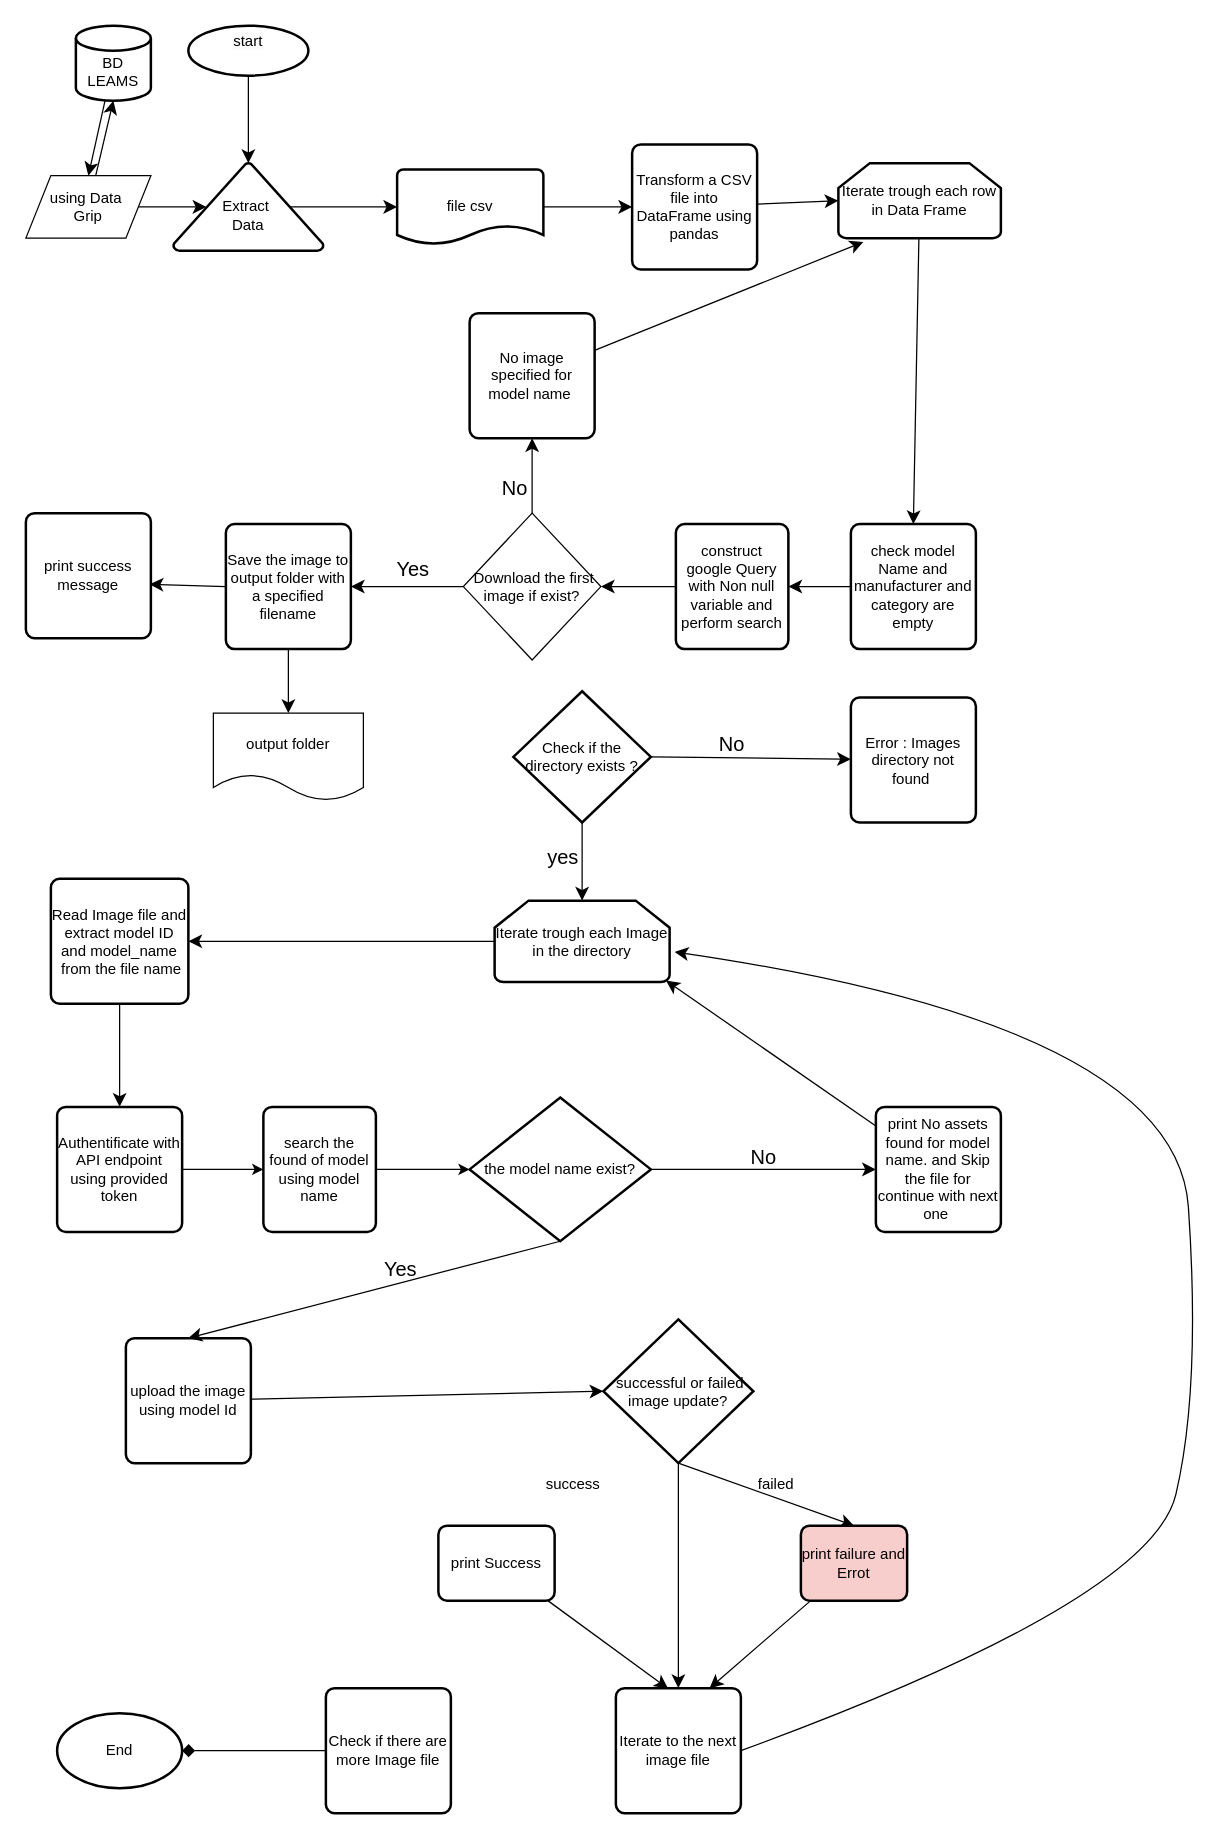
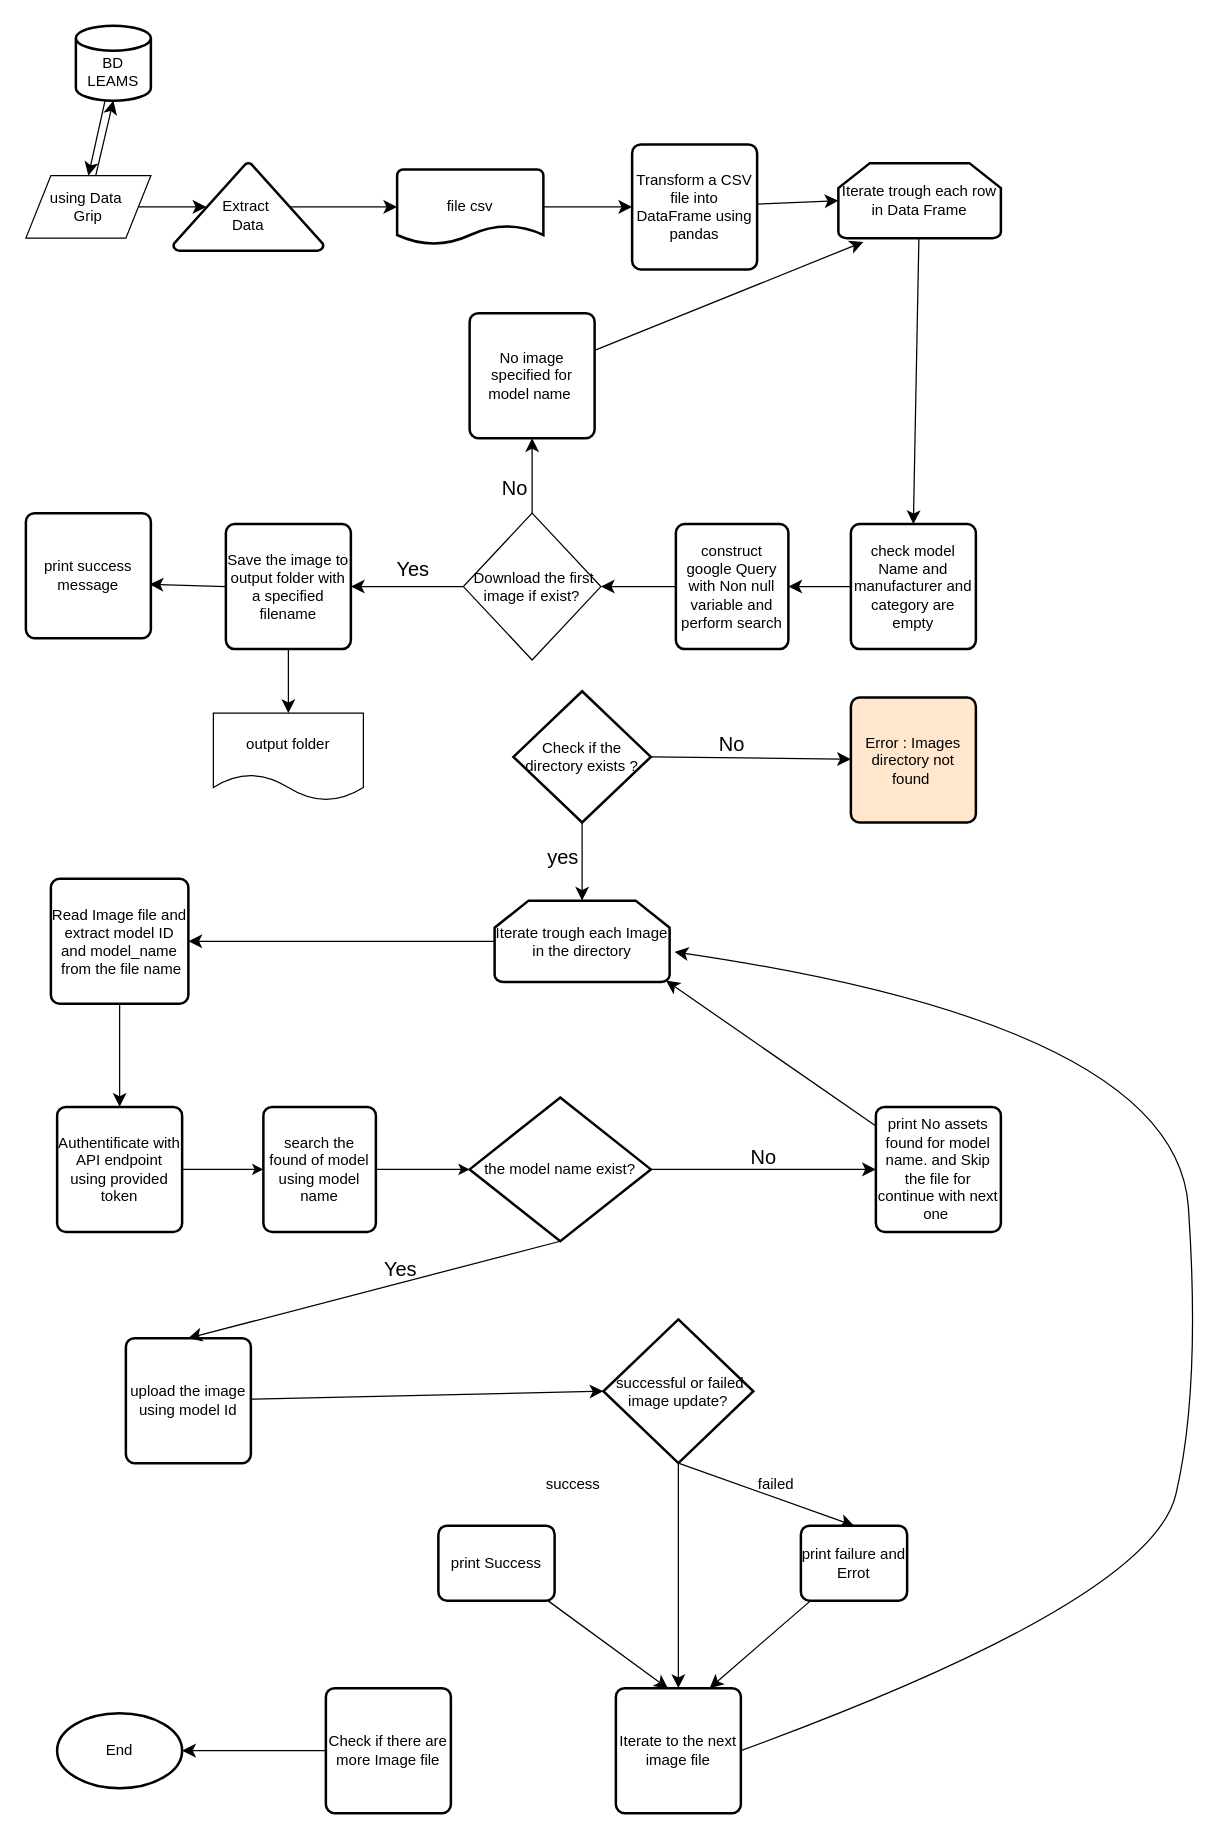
node "start": removed
edge "start" -> "Extract Data": removed
node "Error : Images directory not found": fillcolor #ffffff -> #ffe6cc
node "print failure and Errot": fillcolor #f8cecc -> #ffffff
edge "Check if there are more Image file" -> "End": arrowhead diamond -> classic
